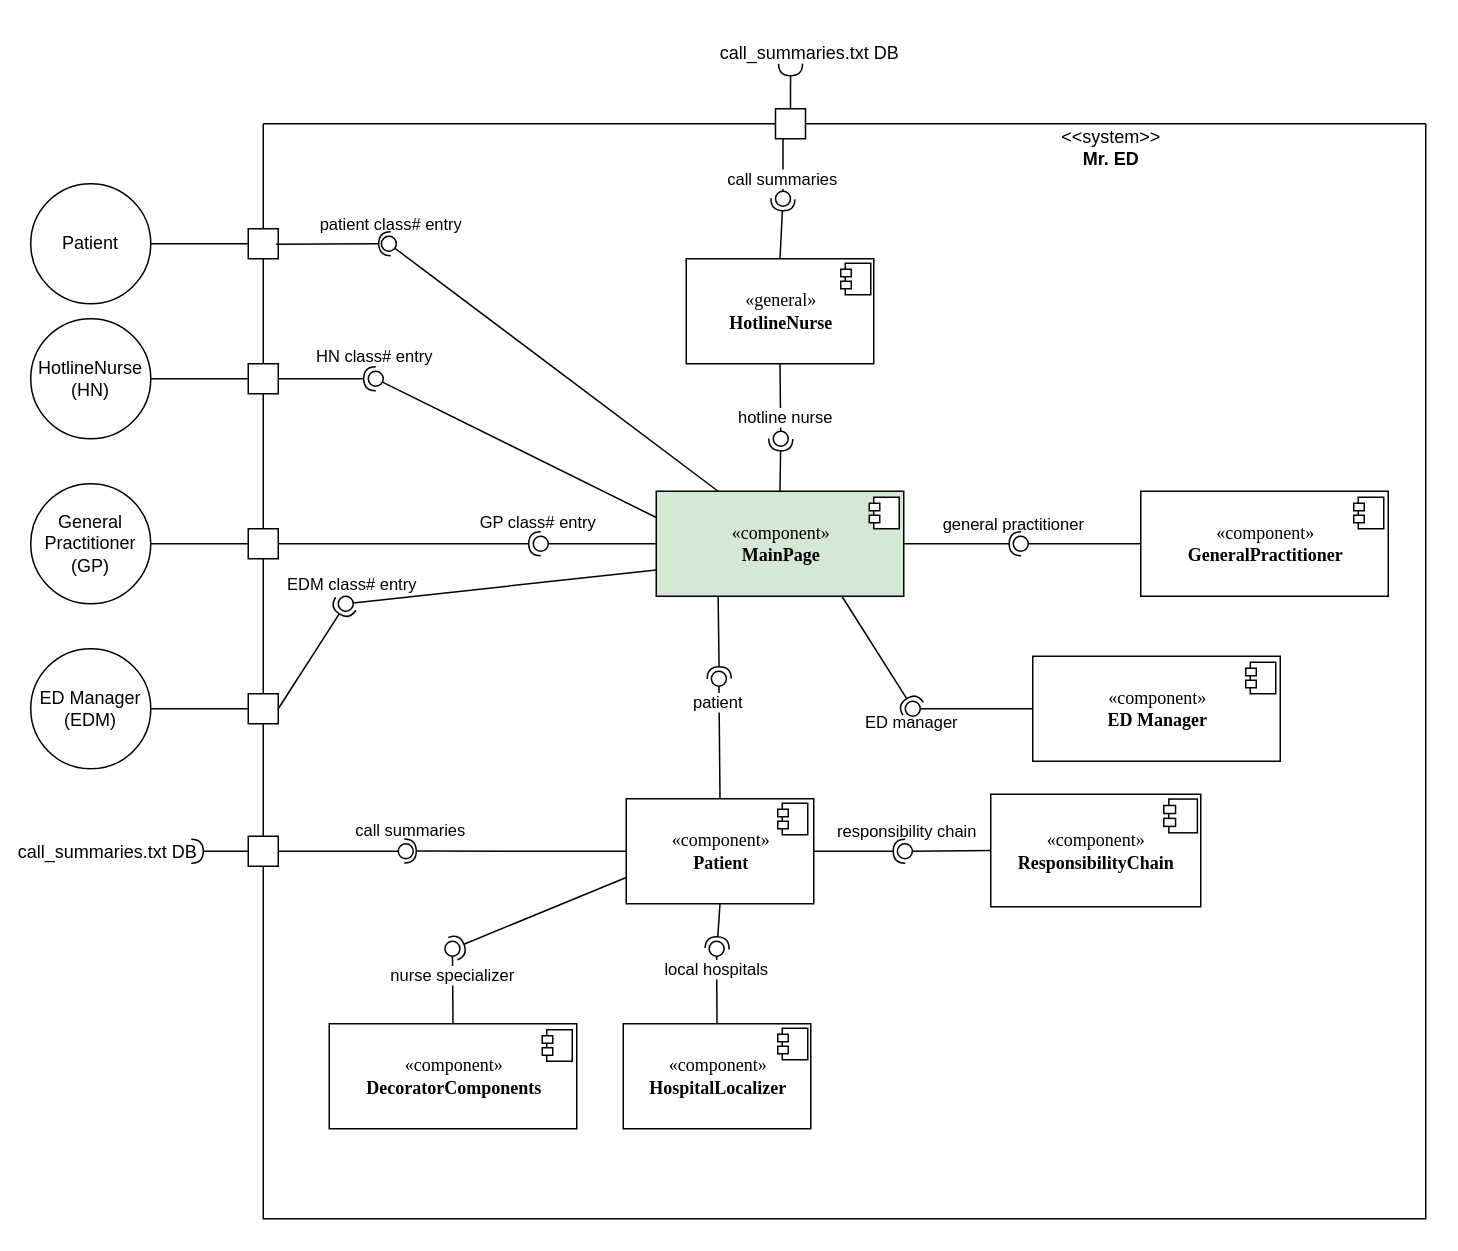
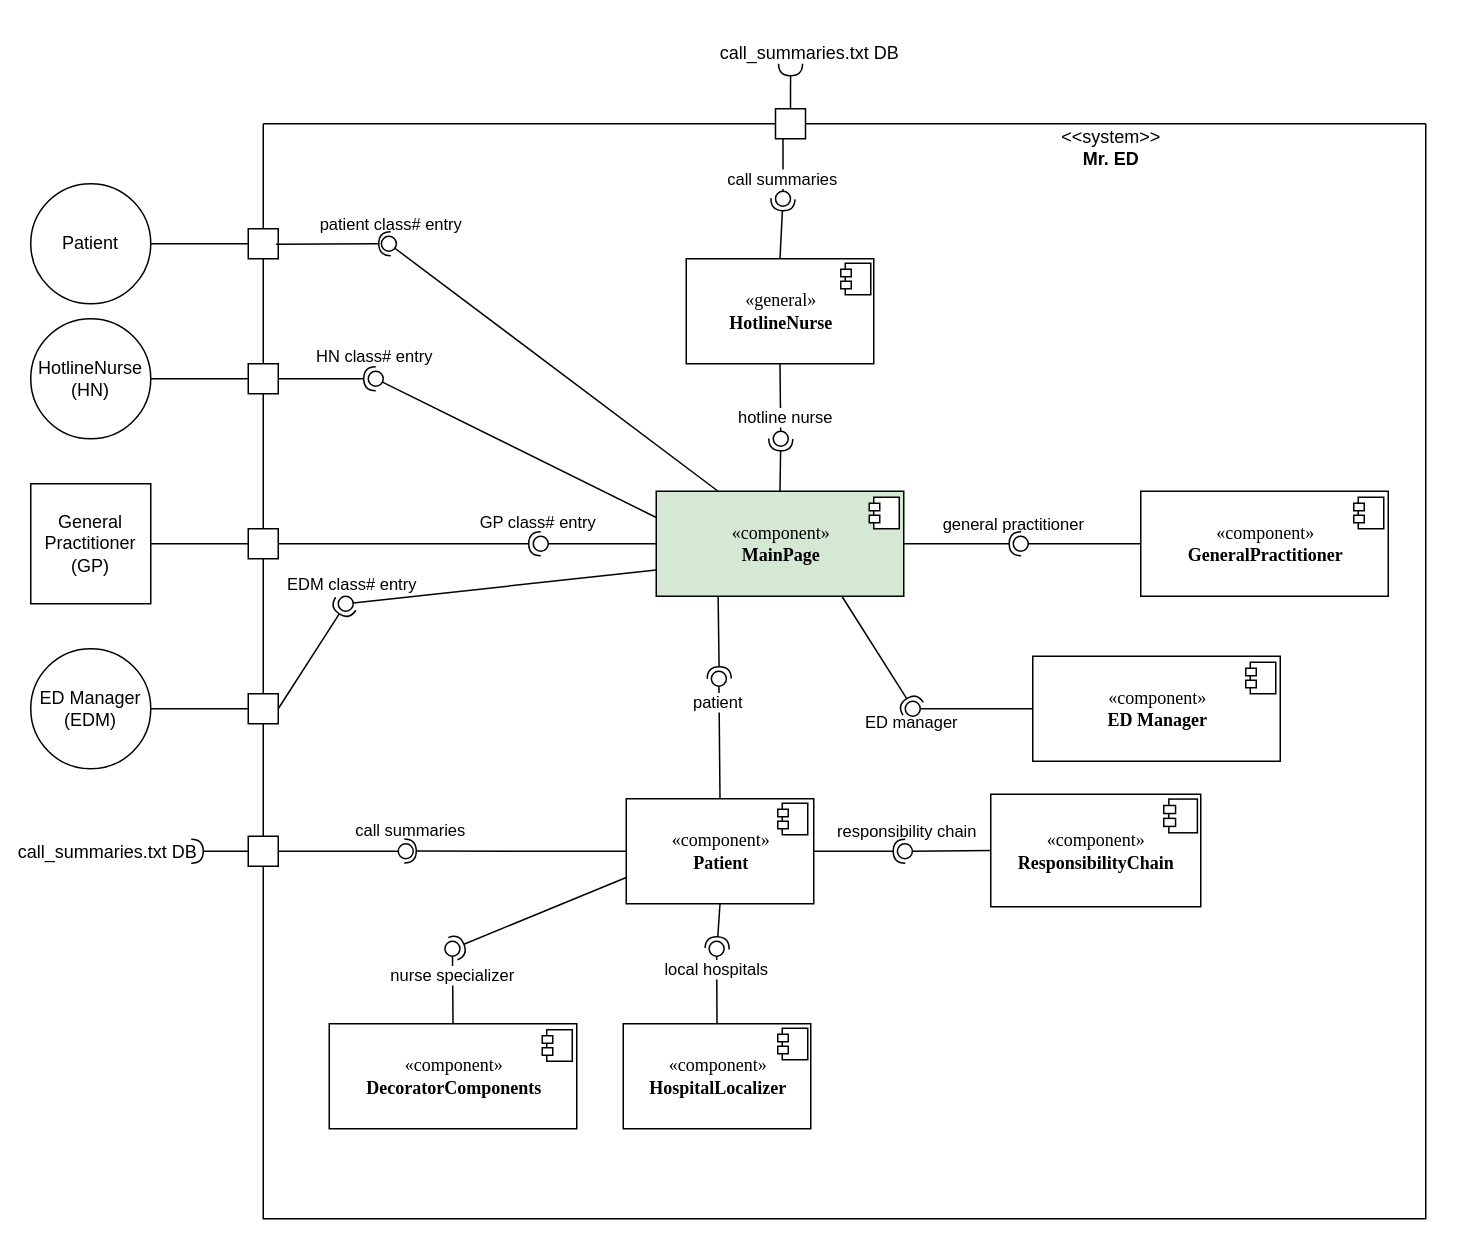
node "General Practitioner (GP)": shape ellipse -> rectangle
